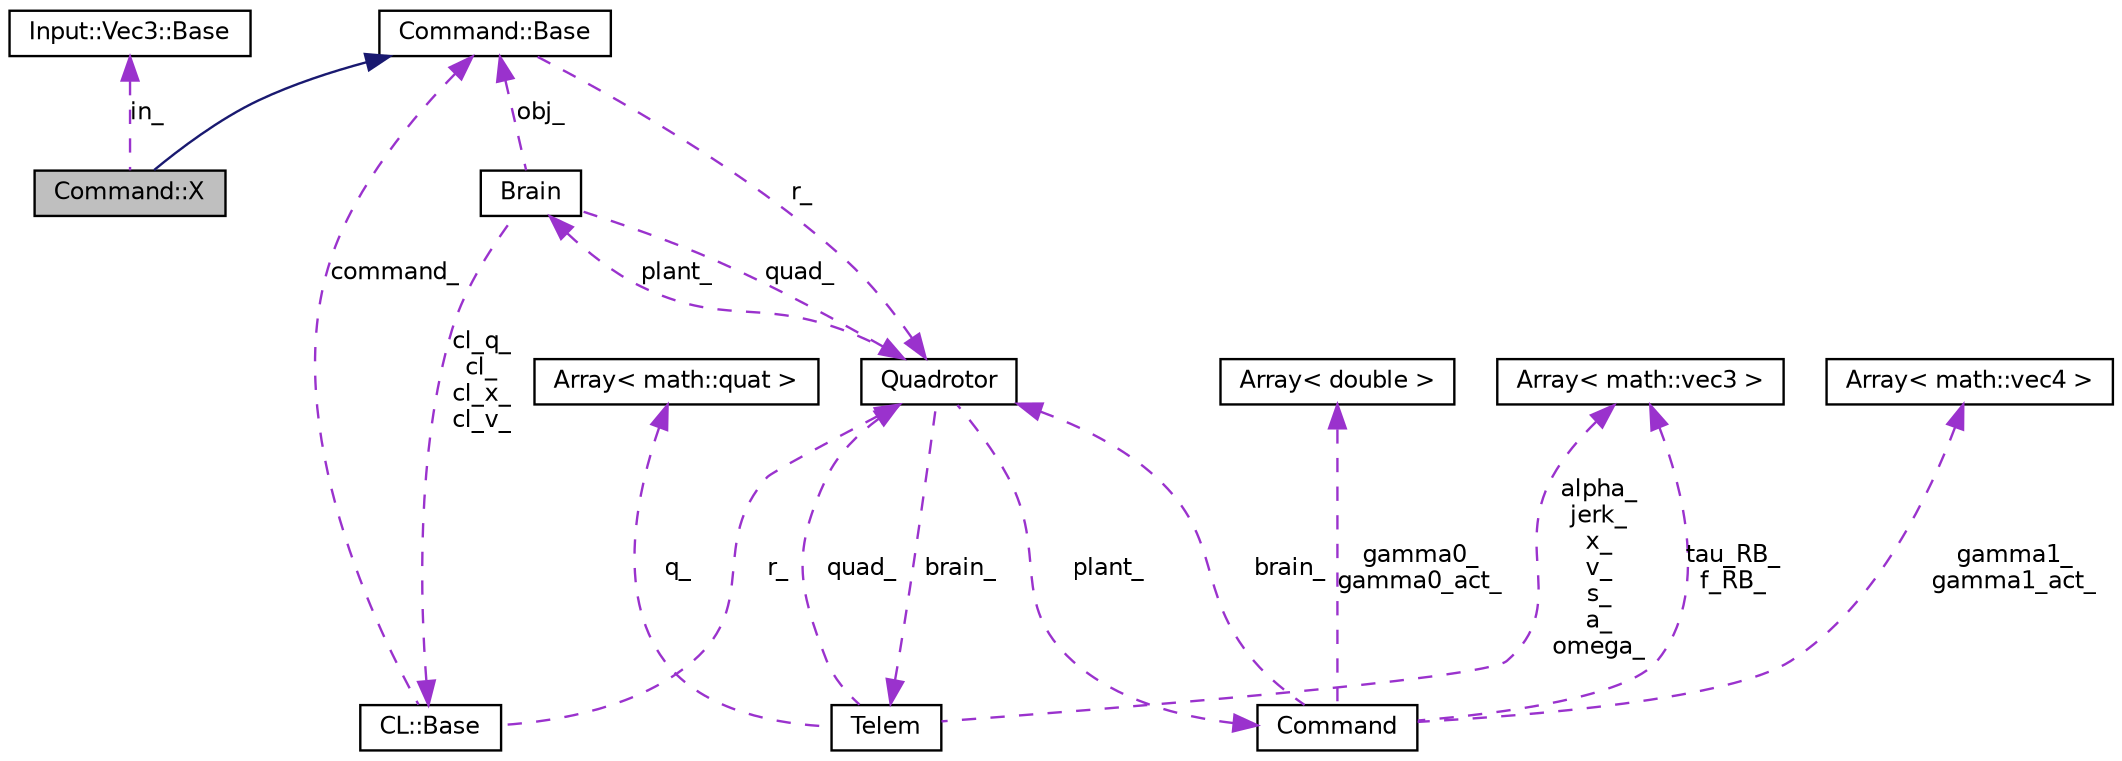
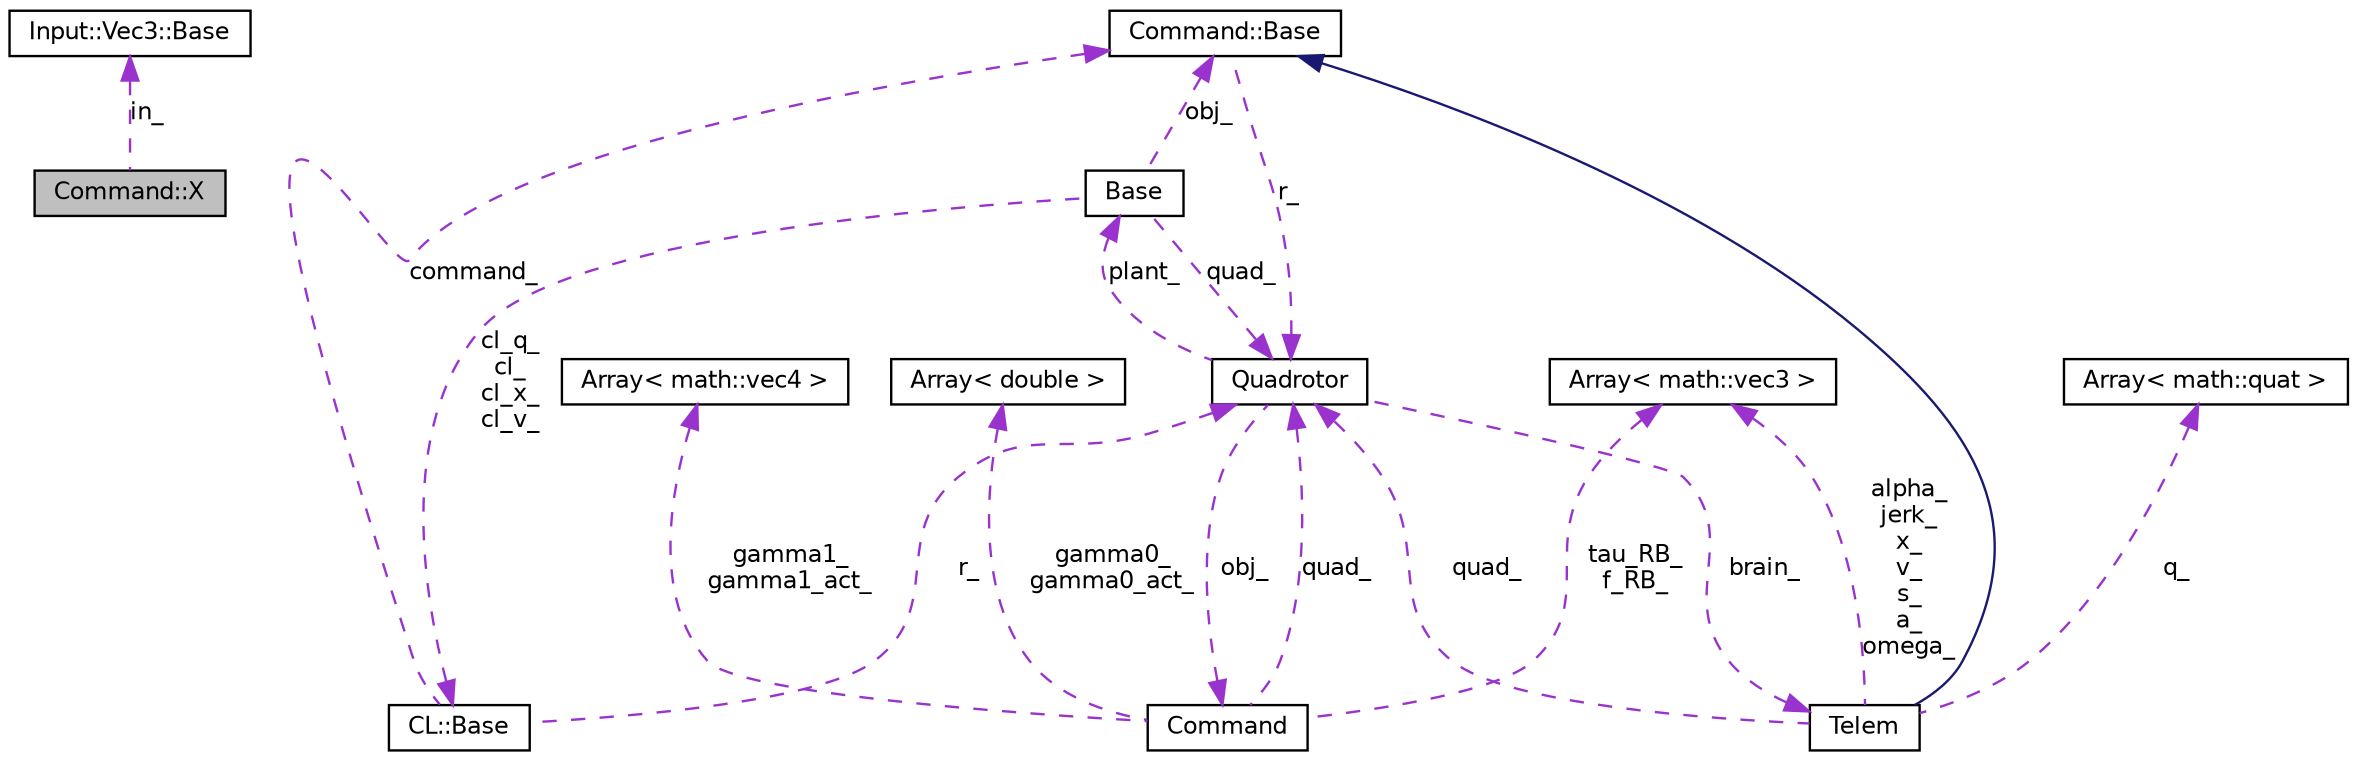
edge "Command::X" -> "Command::Base": now "Telem" -> "Command::Base"
node "Brain": label "Brain" -> "Base"
edge "Quadrotor" -> "Command": label "plant_" -> "obj_"
edge "Command" -> "Quadrotor": label "brain_" -> "quad_"
